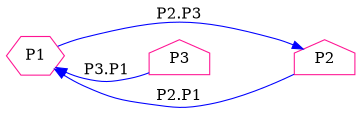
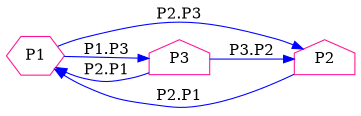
edge "P1" -> "P3": added, label "P1.P3"
edge "P3" -> "P2": added, label "P3.P2"
edge "P3" -> "P1": label "P3.P1" -> "P2.P1"
